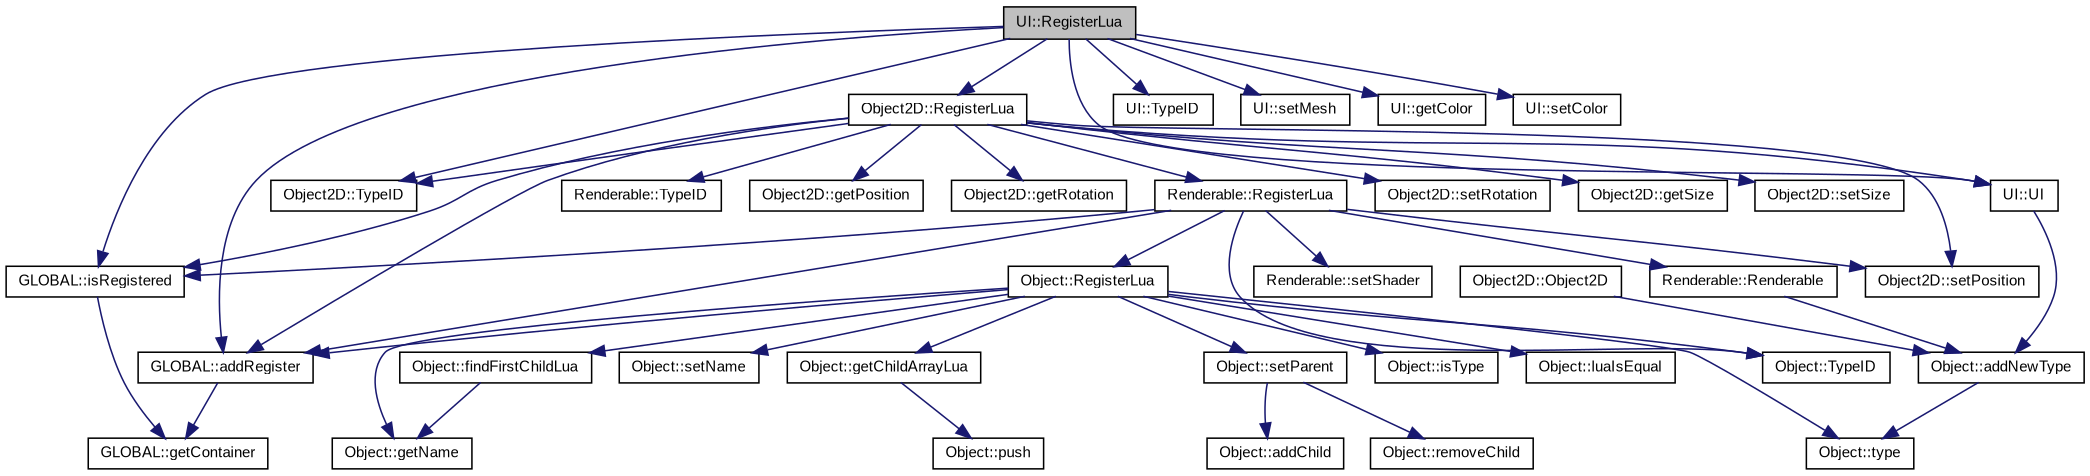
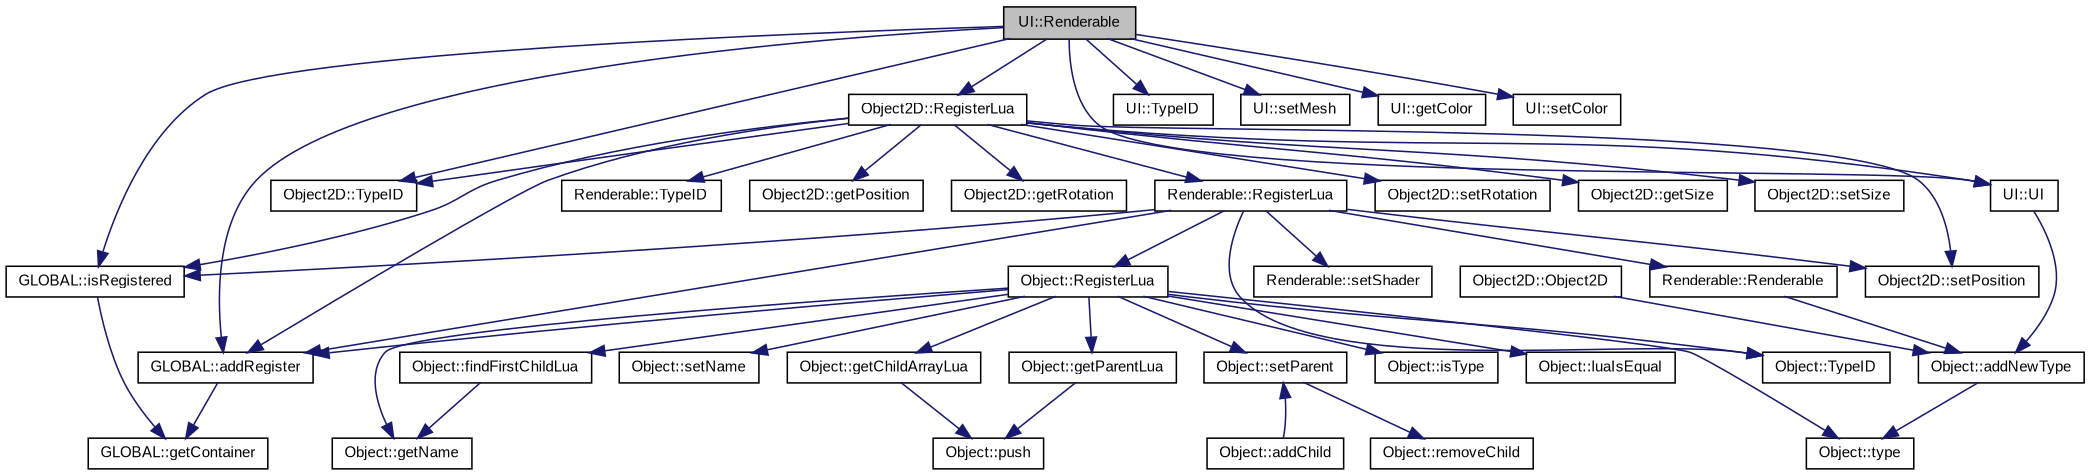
node "UI::RegisterLua": label "UI::RegisterLua" -> "UI::Renderable"
node "Object::getParentLua": added
edge "Object::setParent" -> "Object::addChild": reversed
